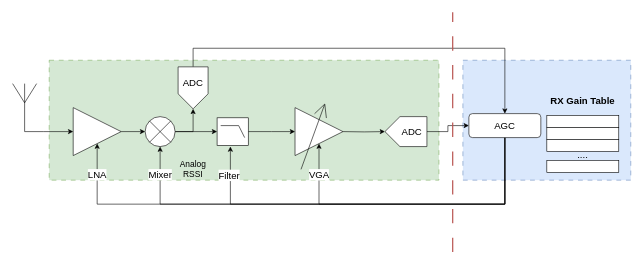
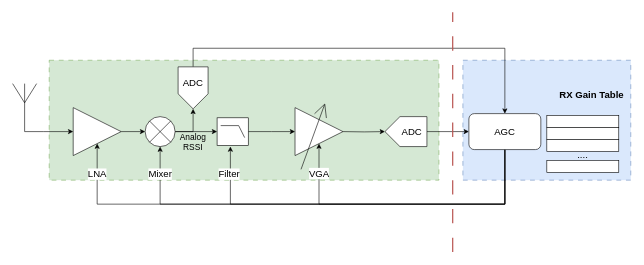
node "RX Gain Table": moved (583, 101) -> (592, 95)
node "AGC": size 72x24 -> 72x36
node "Analog RSSI": moved (193, 170) -> (193, 143)
